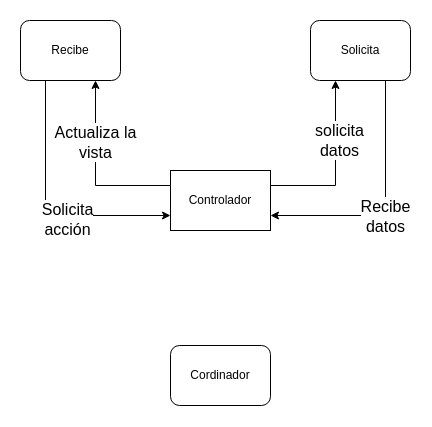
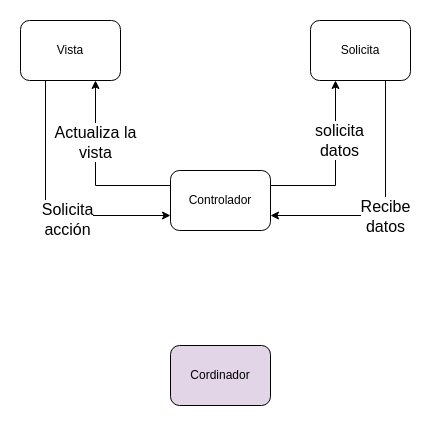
node "Recibe": label "Recibe" -> "Vista"
node "Controlador": shape rectangle -> rounded rectangle
node "Cordinador": fillcolor #ffffff -> #e1d5e7
